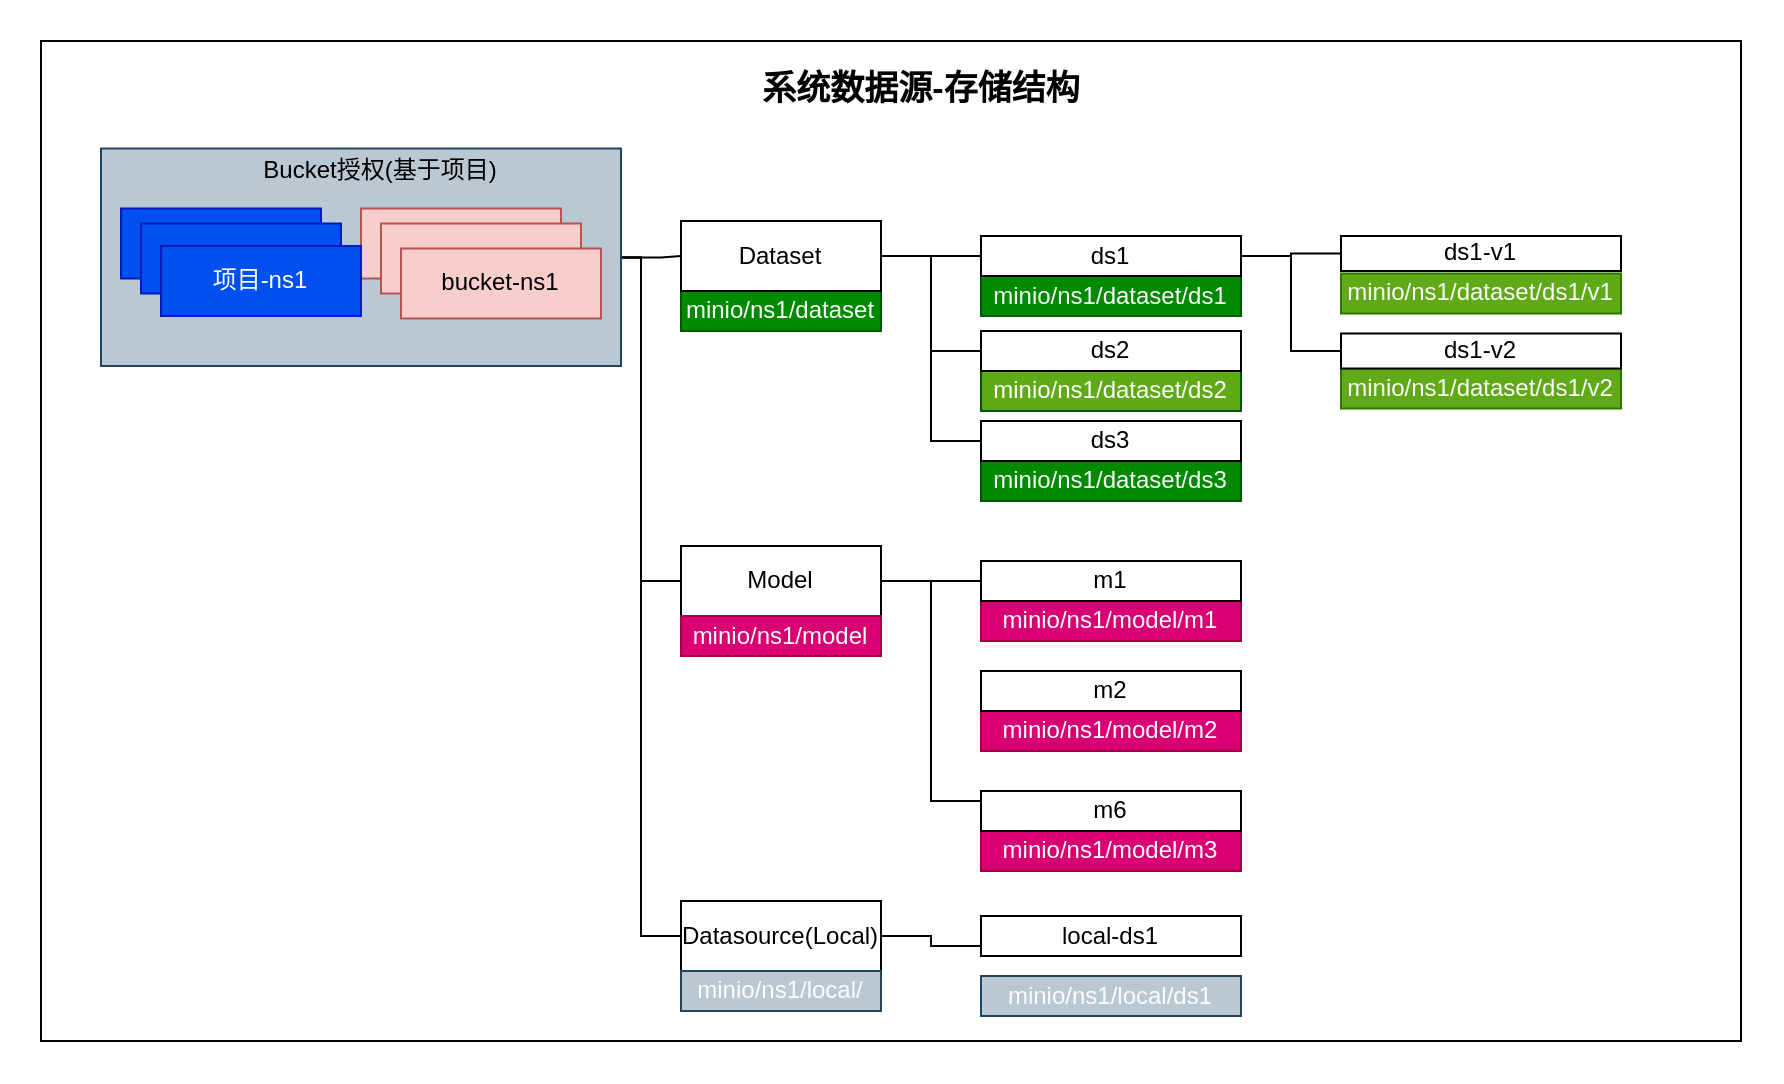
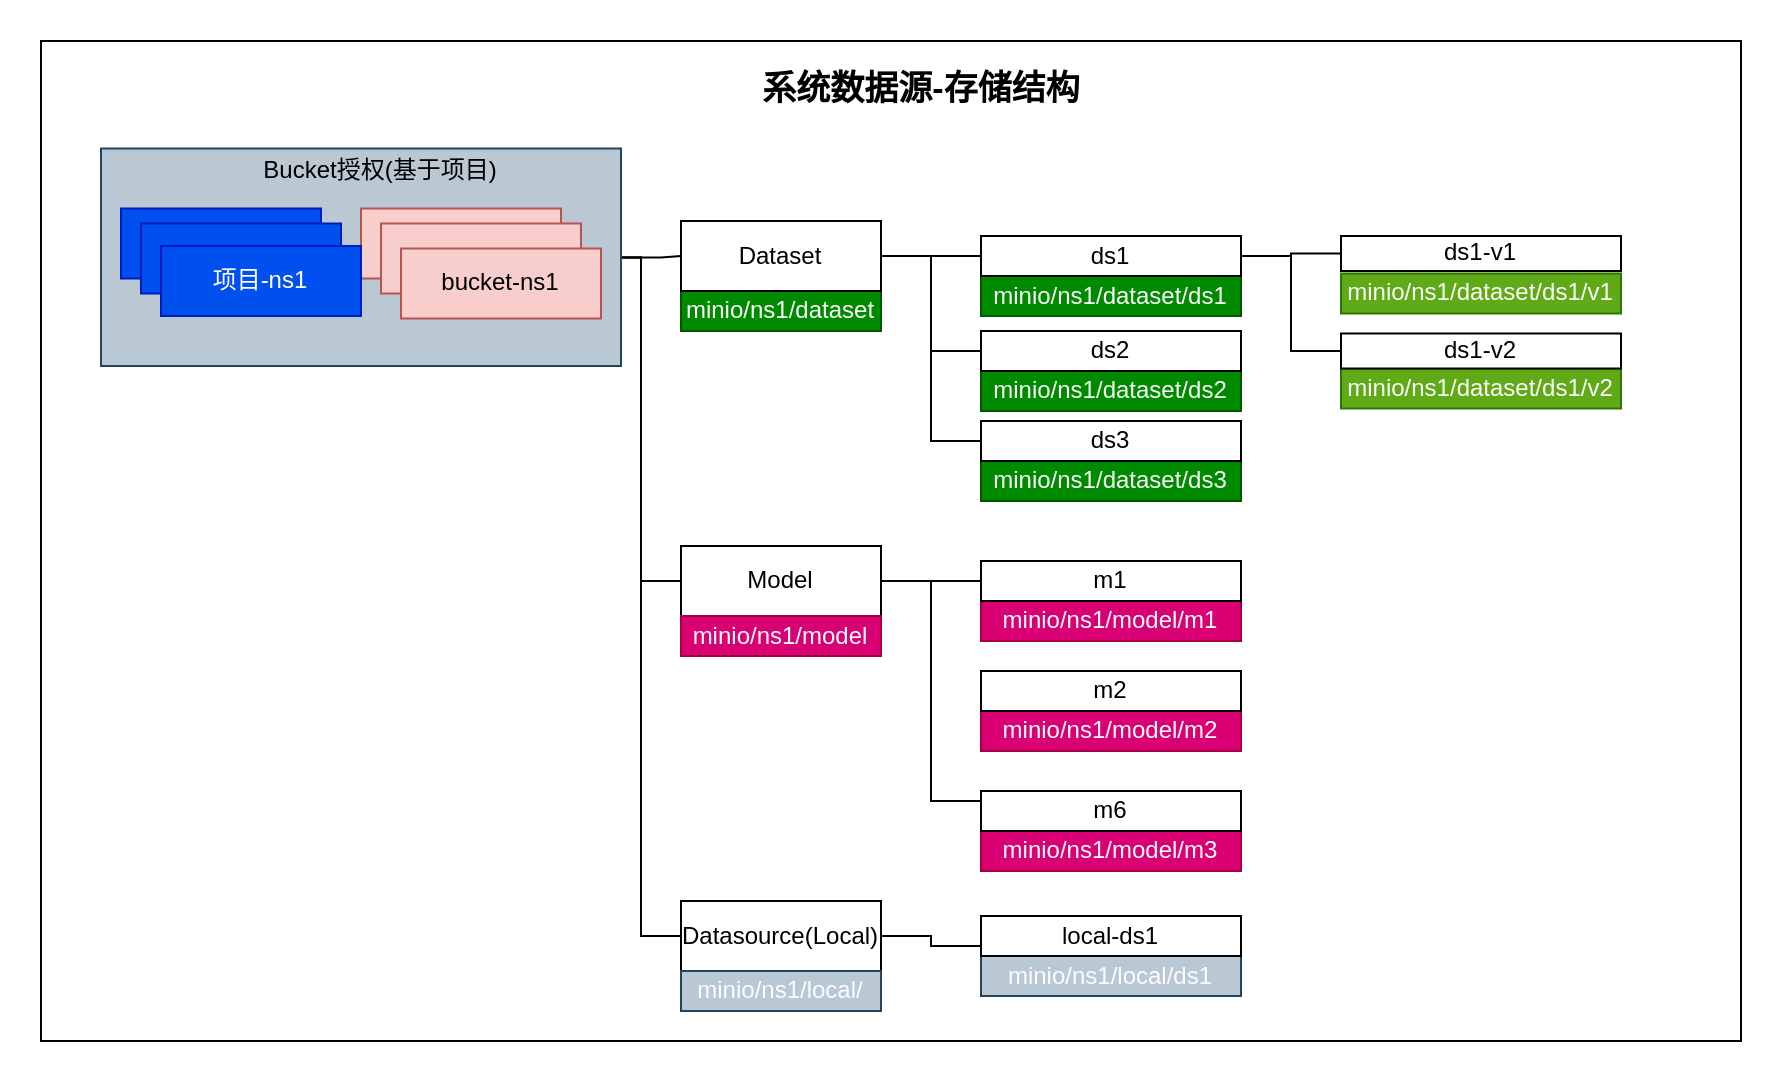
node "minio/ns1/dataset/ds2": fillcolor #60a917 -> #008a00
node "minio/ns1/local/ds1": moved (1111, 996) -> (1111, 976)
